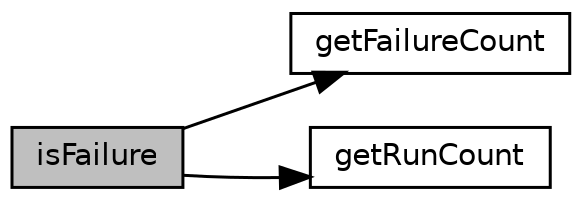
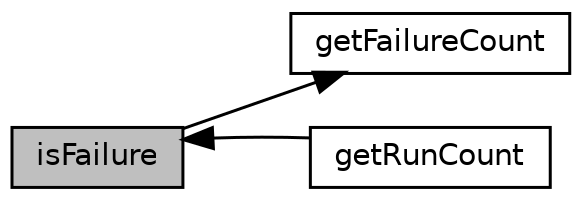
edge "isFailure" -> "getRunCount": reversed
